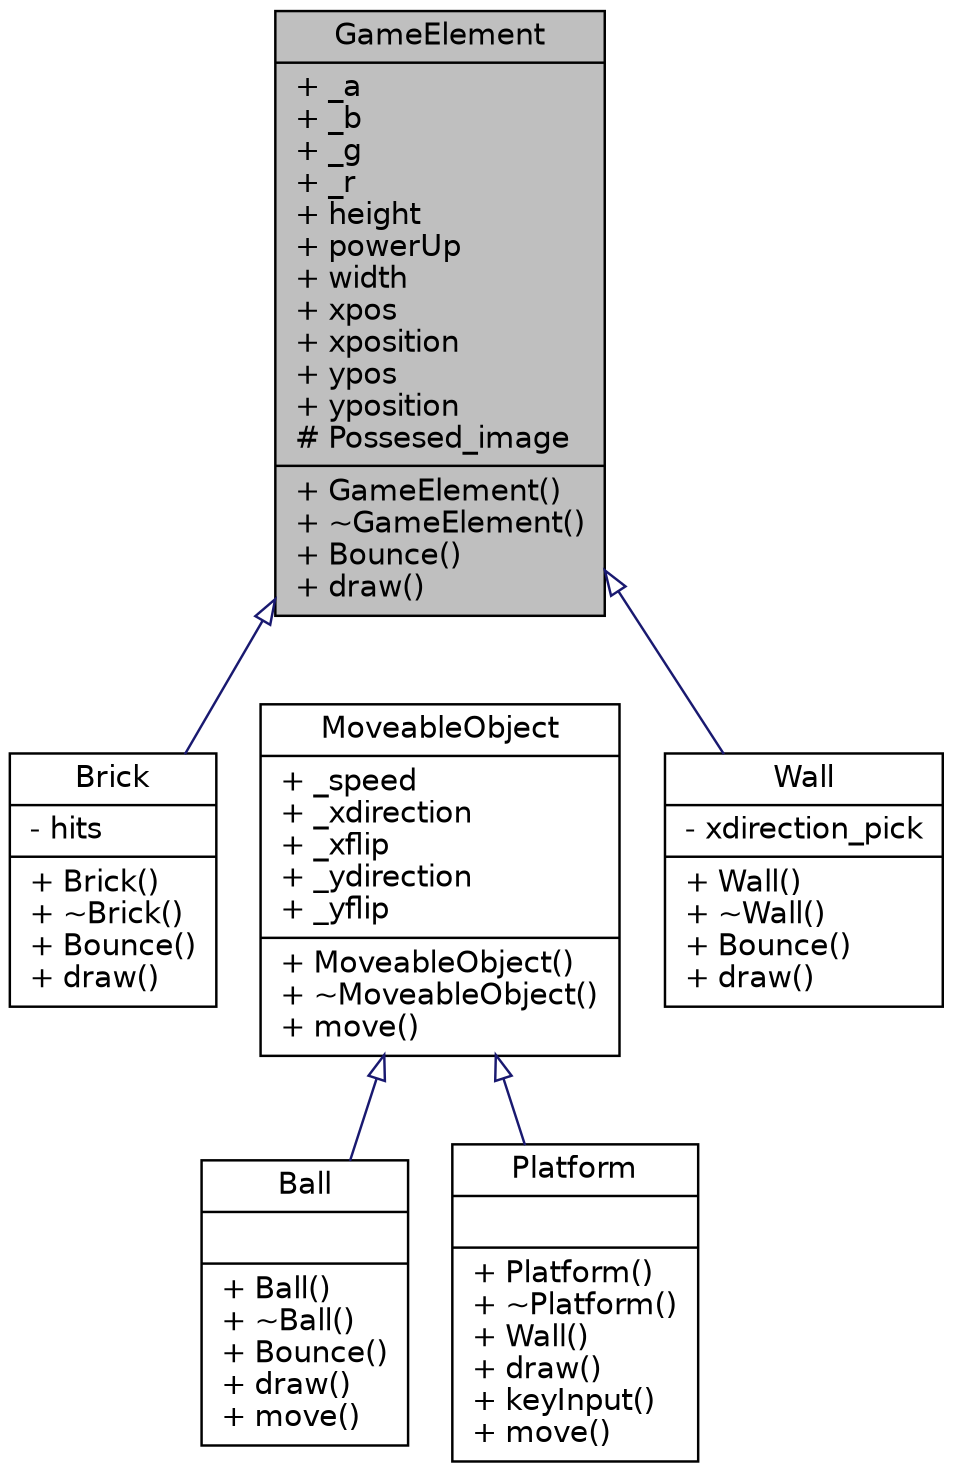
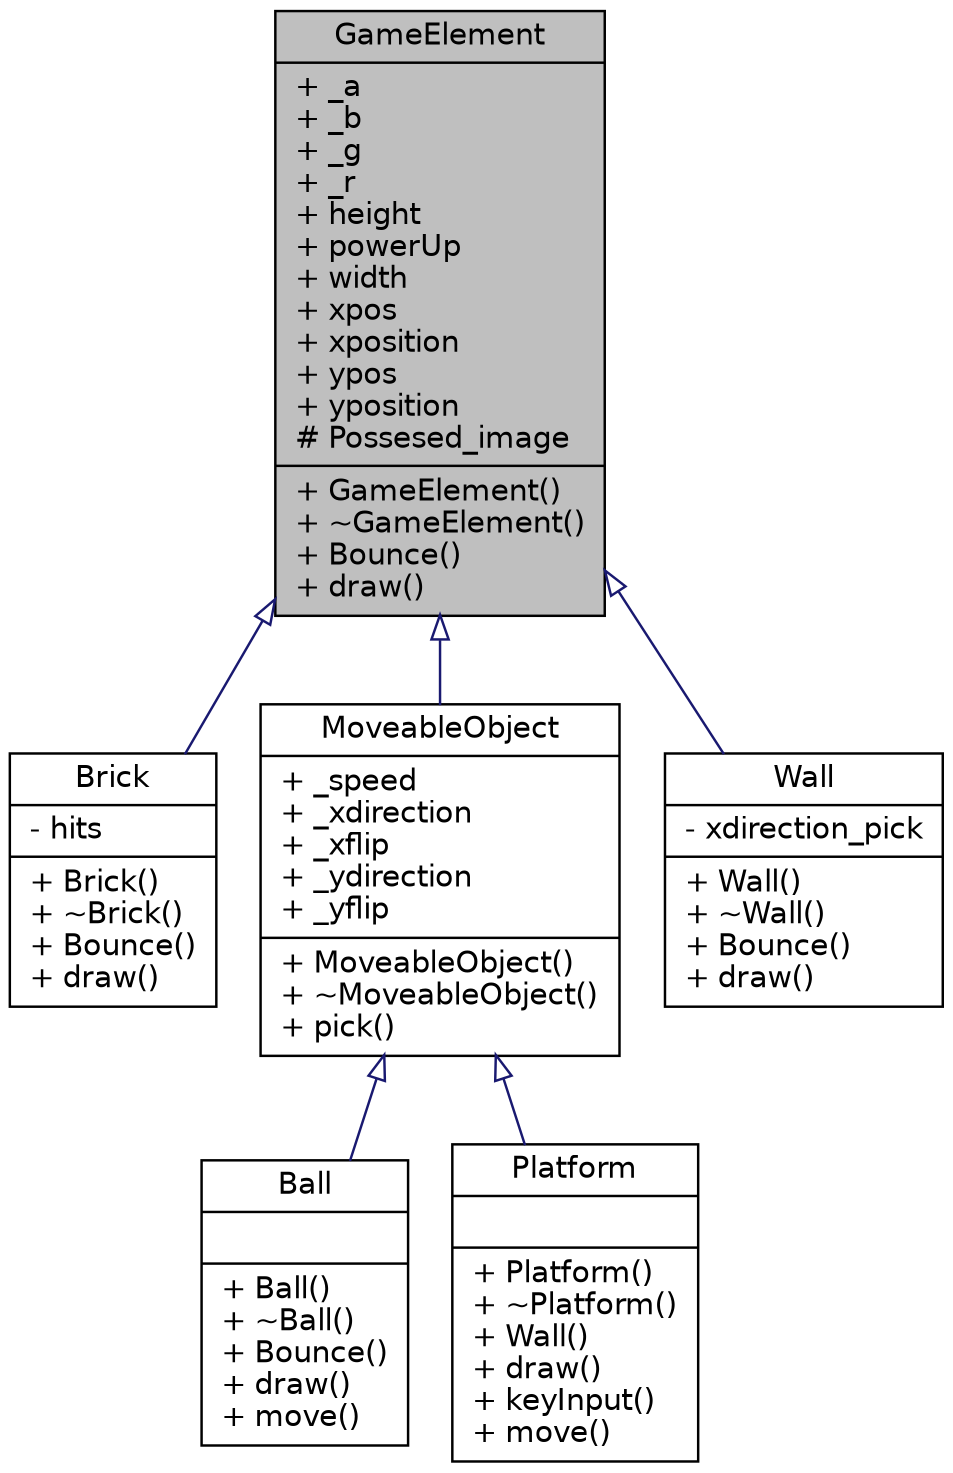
edge "MoveableObject" -> "GameElement": added
node "MoveableObject": text "+ move()" -> "+ pick()"
